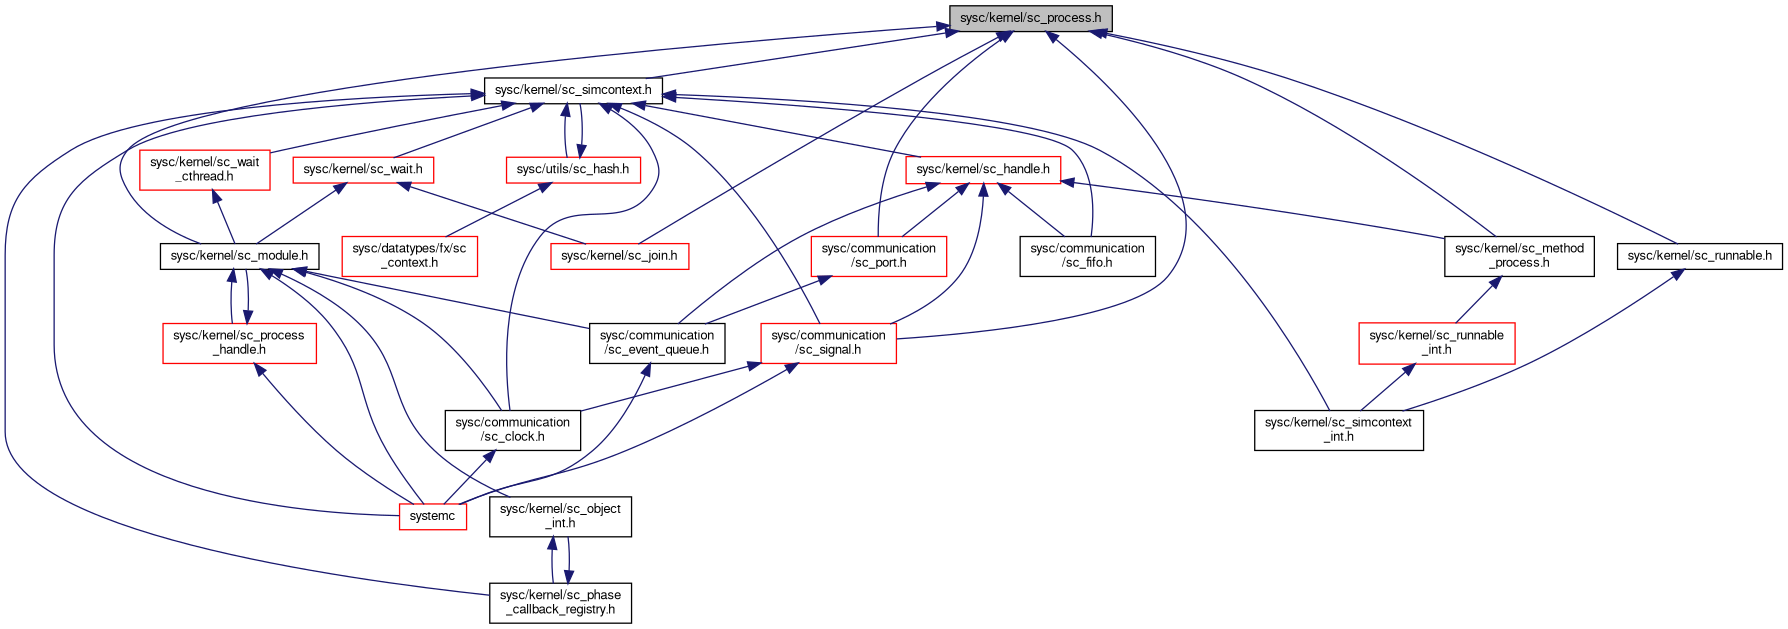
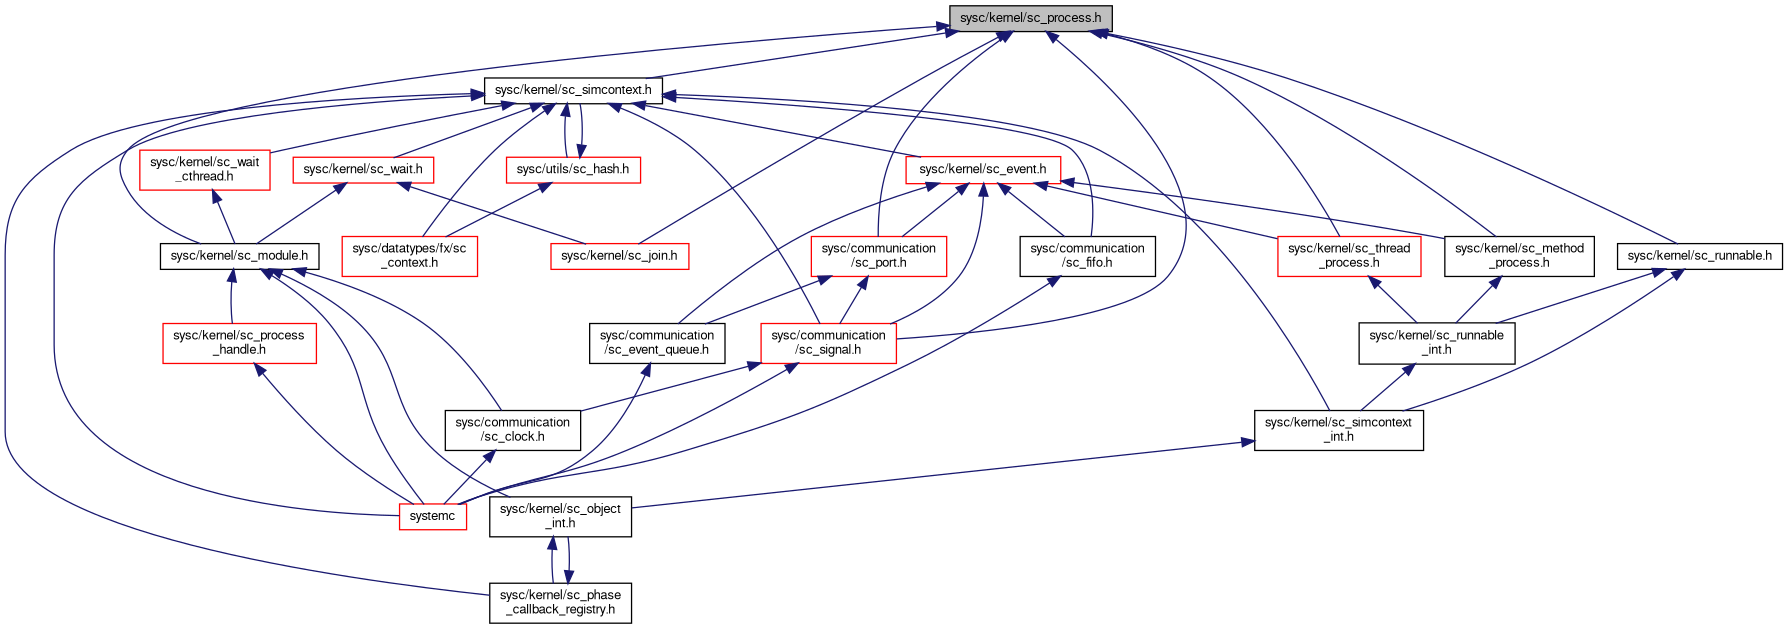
node "sysc/kernel/sc_handle.h": label "sysc/kernel/sc_handle.h" -> "sysc/kernel/sc_event.h"
edge "sysc/communication /sc_clock.h" -> "sysc/kernel/sc_simcontext.h": now "sysc/datatypes/fx/sc _context.h" -> "sysc/kernel/sc_simcontext.h"
node "sysc/kernel/sc_thread _process.h": added
edge "sysc/kernel/sc_module.h" -> "sysc/kernel/sc_process _handle.h": removed
edge "sysc/kernel/sc_runnable _int.h" -> "sysc/kernel/sc_runnable.h": added
edge "sysc/communication /sc_event_queue.h" -> "sysc/kernel/sc_module.h": removed
edge "sysc/communication /sc_signal.h" -> "sysc/communication /sc_port.h": added
node "sysc/kernel/sc_runnable _int.h": color red -> black
edge "systemc" -> "sysc/communication /sc_fifo.h": added
edge "sysc/kernel/sc_object _int.h" -> "sysc/kernel/sc_simcontext _int.h": added
